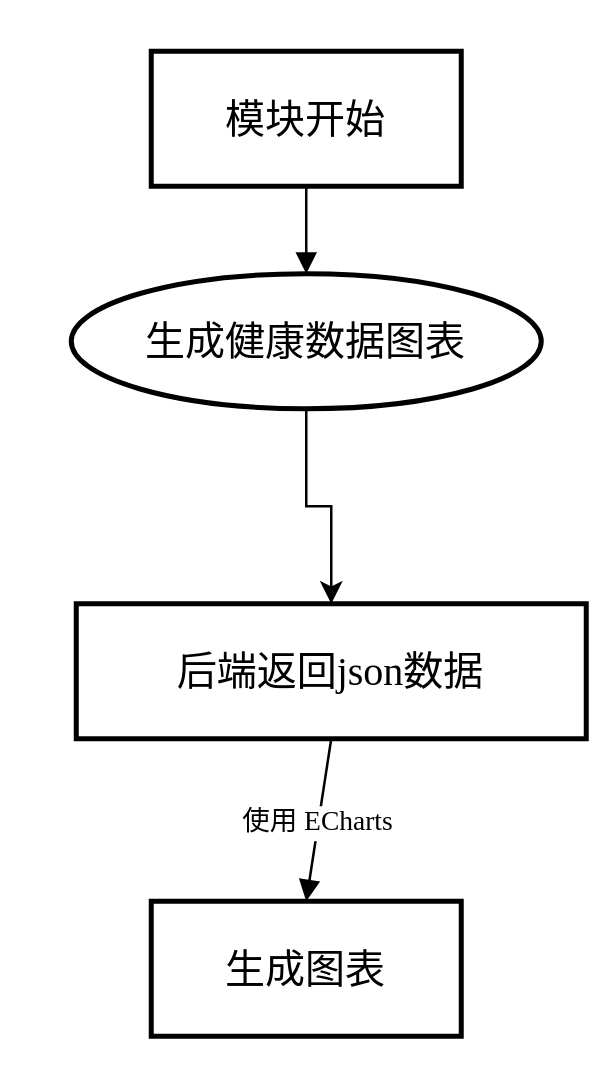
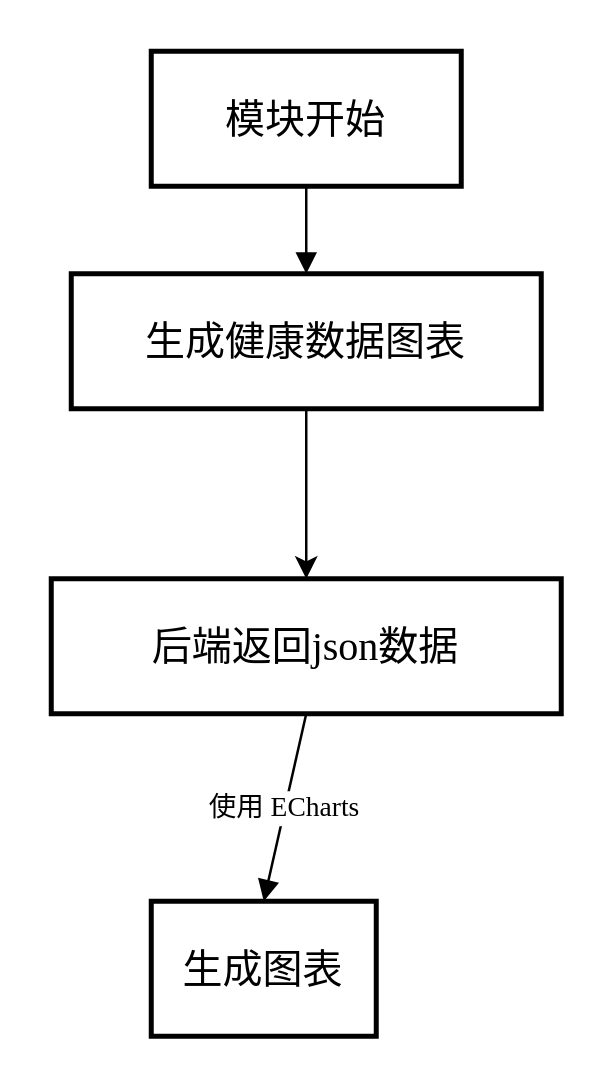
node "生成健康数据图表": shape ellipse -> rectangle
node "后端返回json数据": moved (331, 671) -> (306, 646)
node "生成图表": size 310x135 -> 225x135
